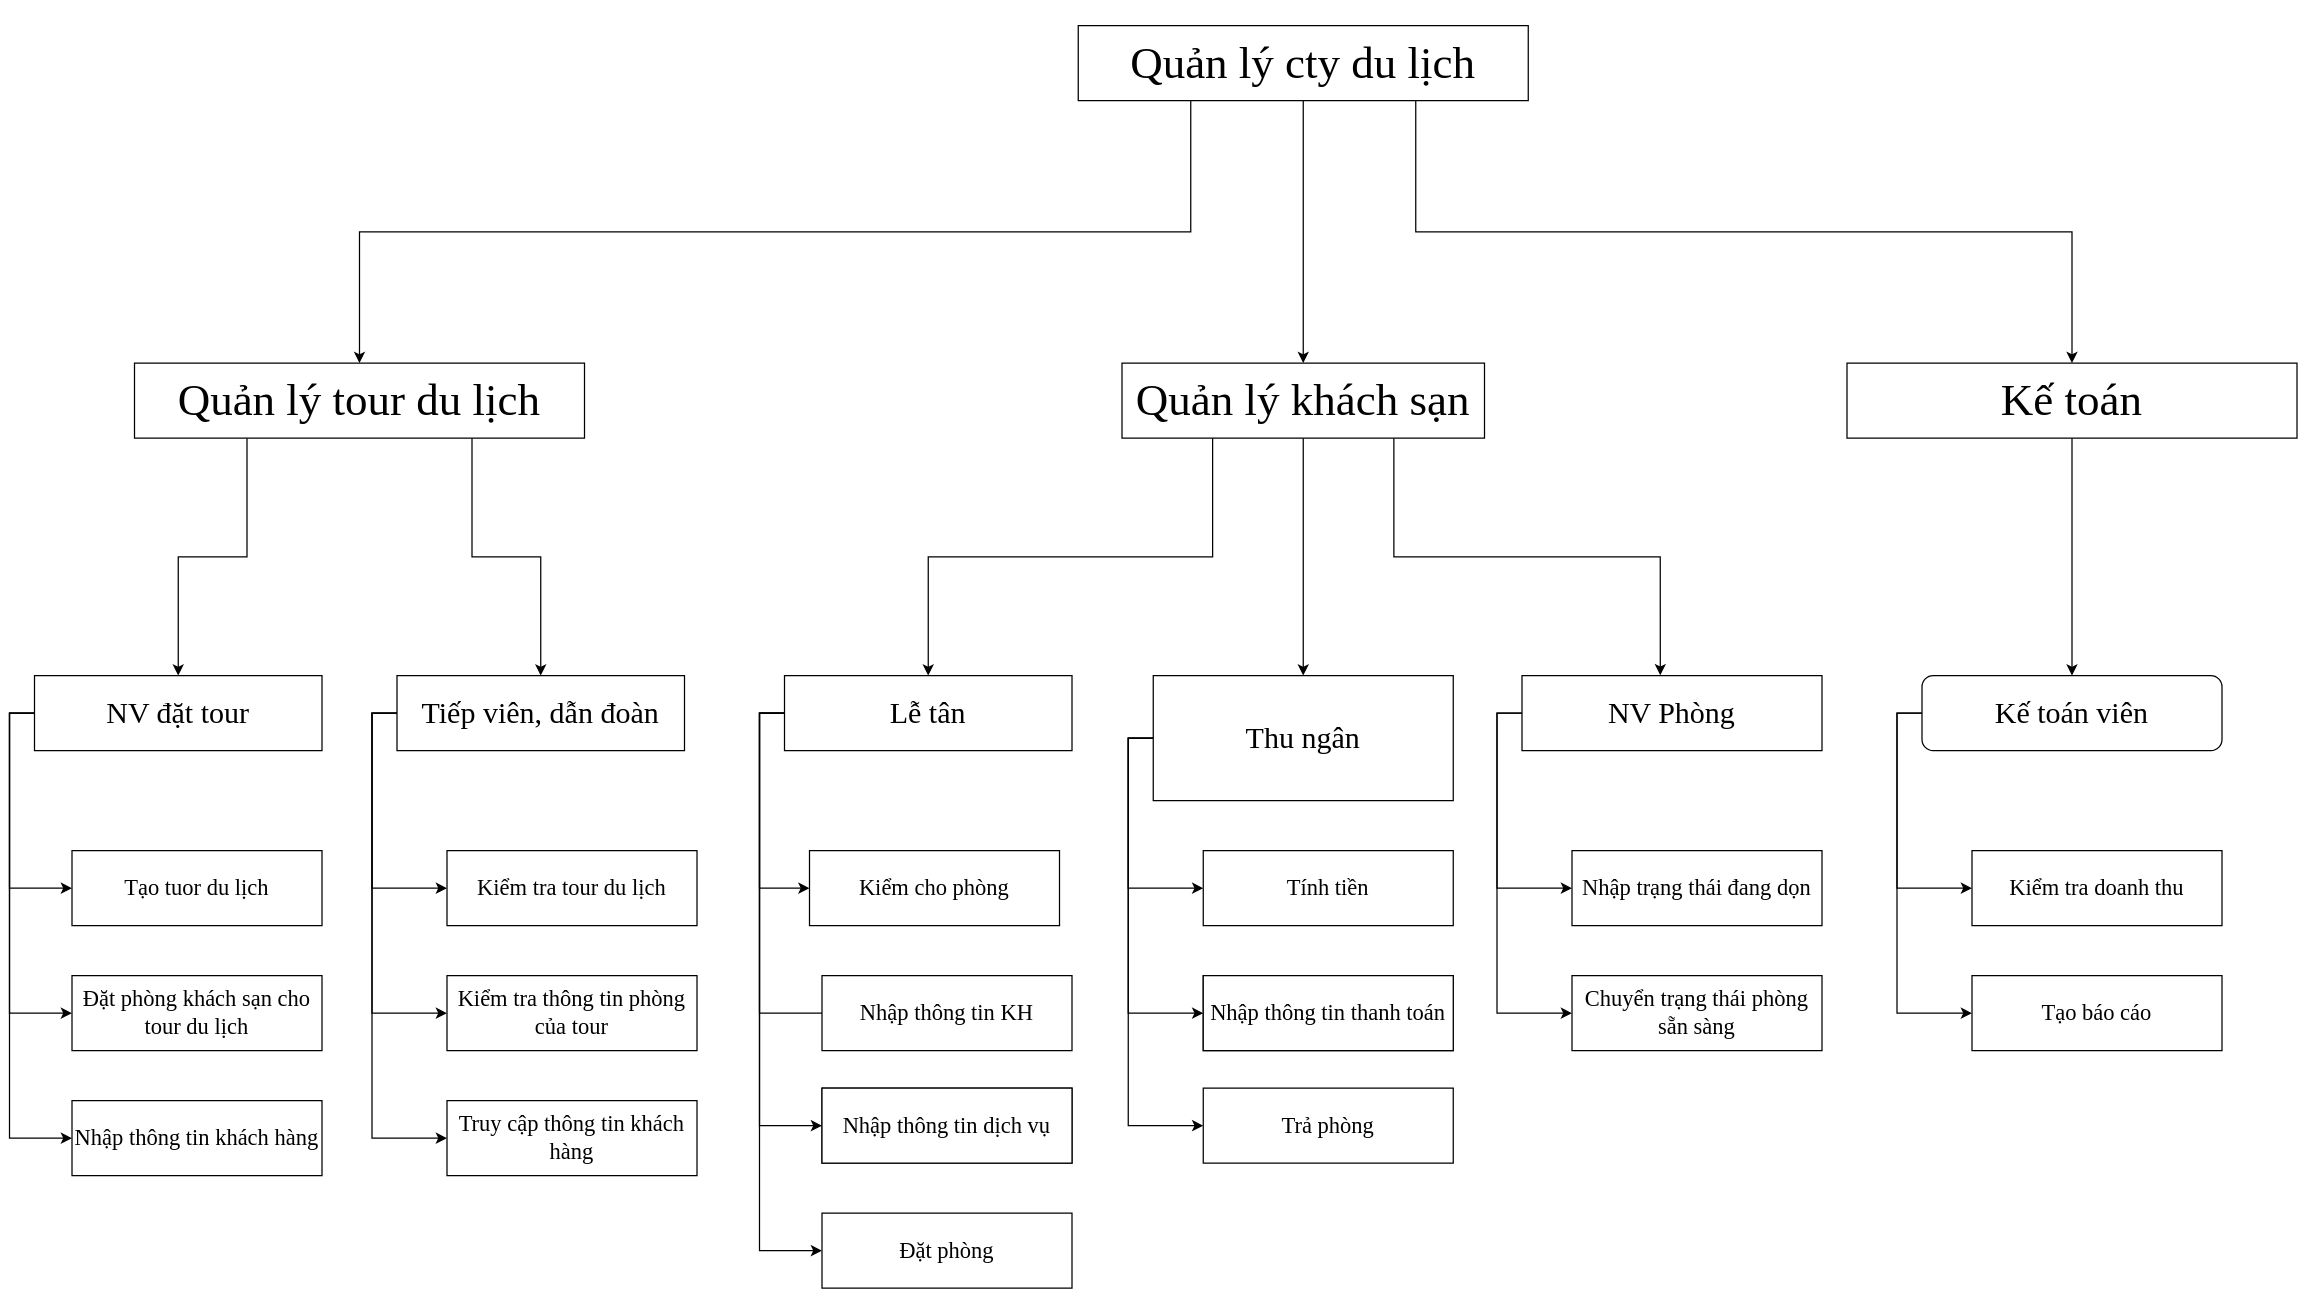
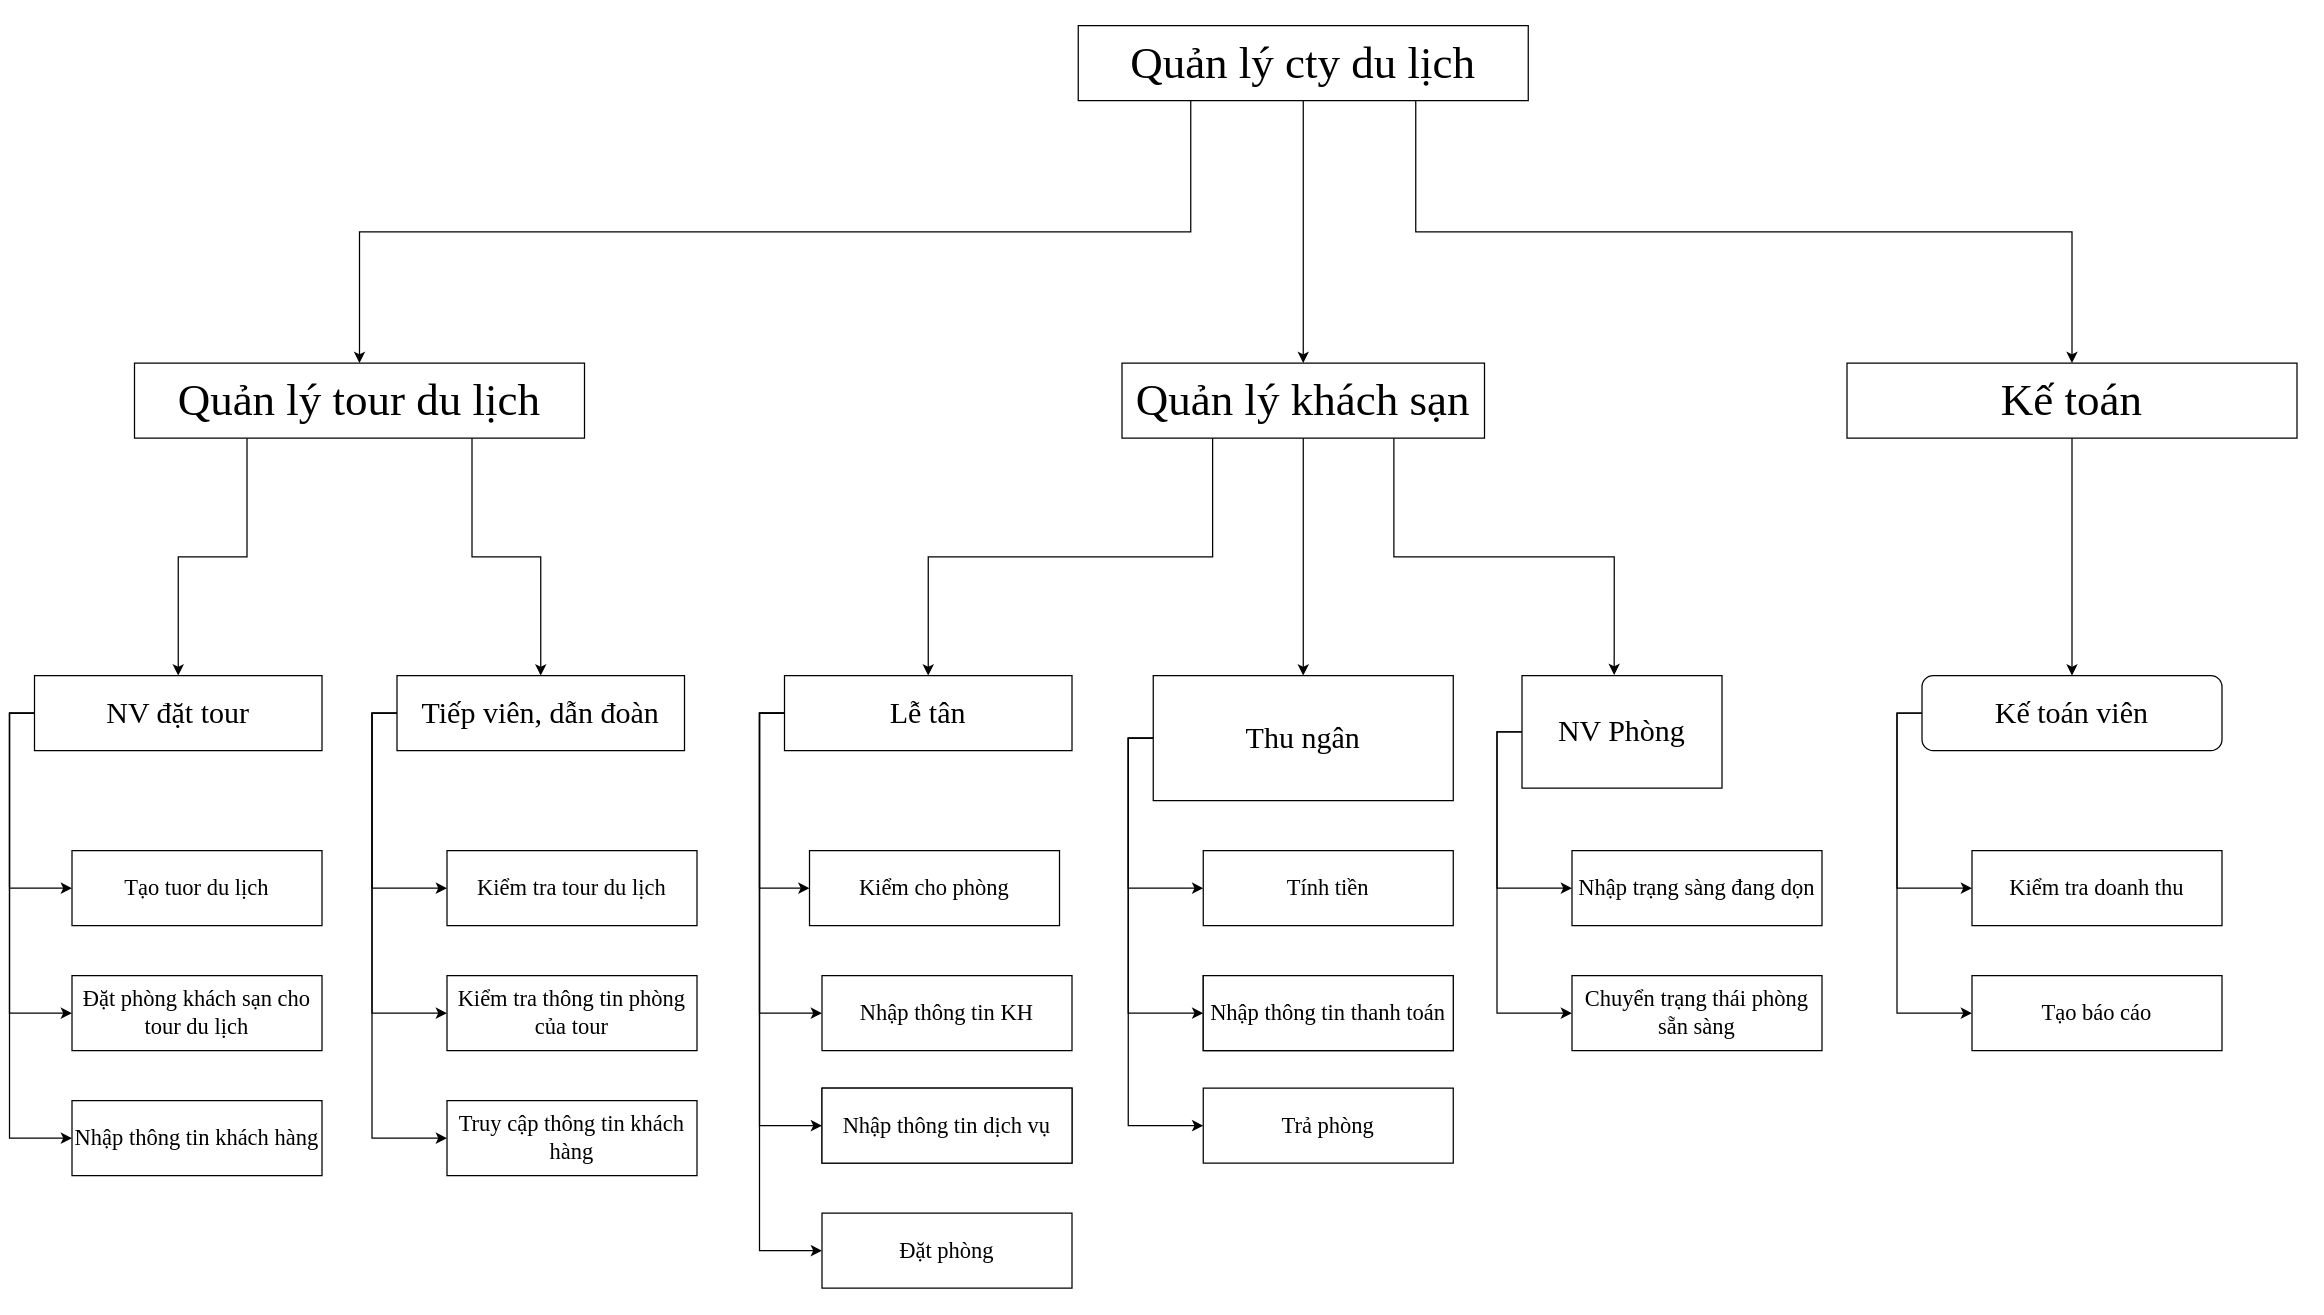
node "NV Phòng": size 300x75 -> 200x113
node "Nhập trạng thái đang dọn": label "Nhập trạng thái đang dọn" -> "Nhập trạng sàng đang dọn"
edge "Lễ tân" -- "Nhập thông tin KH": arrowhead none -> classic
